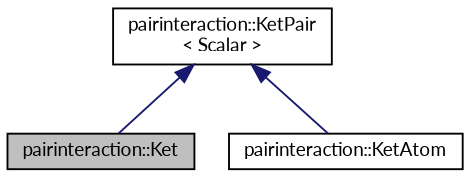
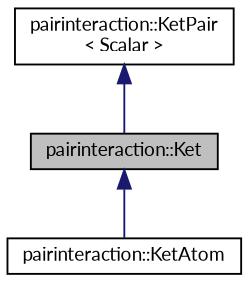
edge "pairinteraction::KetAtom" -> "pairinteraction::KetPair < Scalar >": now "pairinteraction::KetAtom" -> "pairinteraction::Ket"
